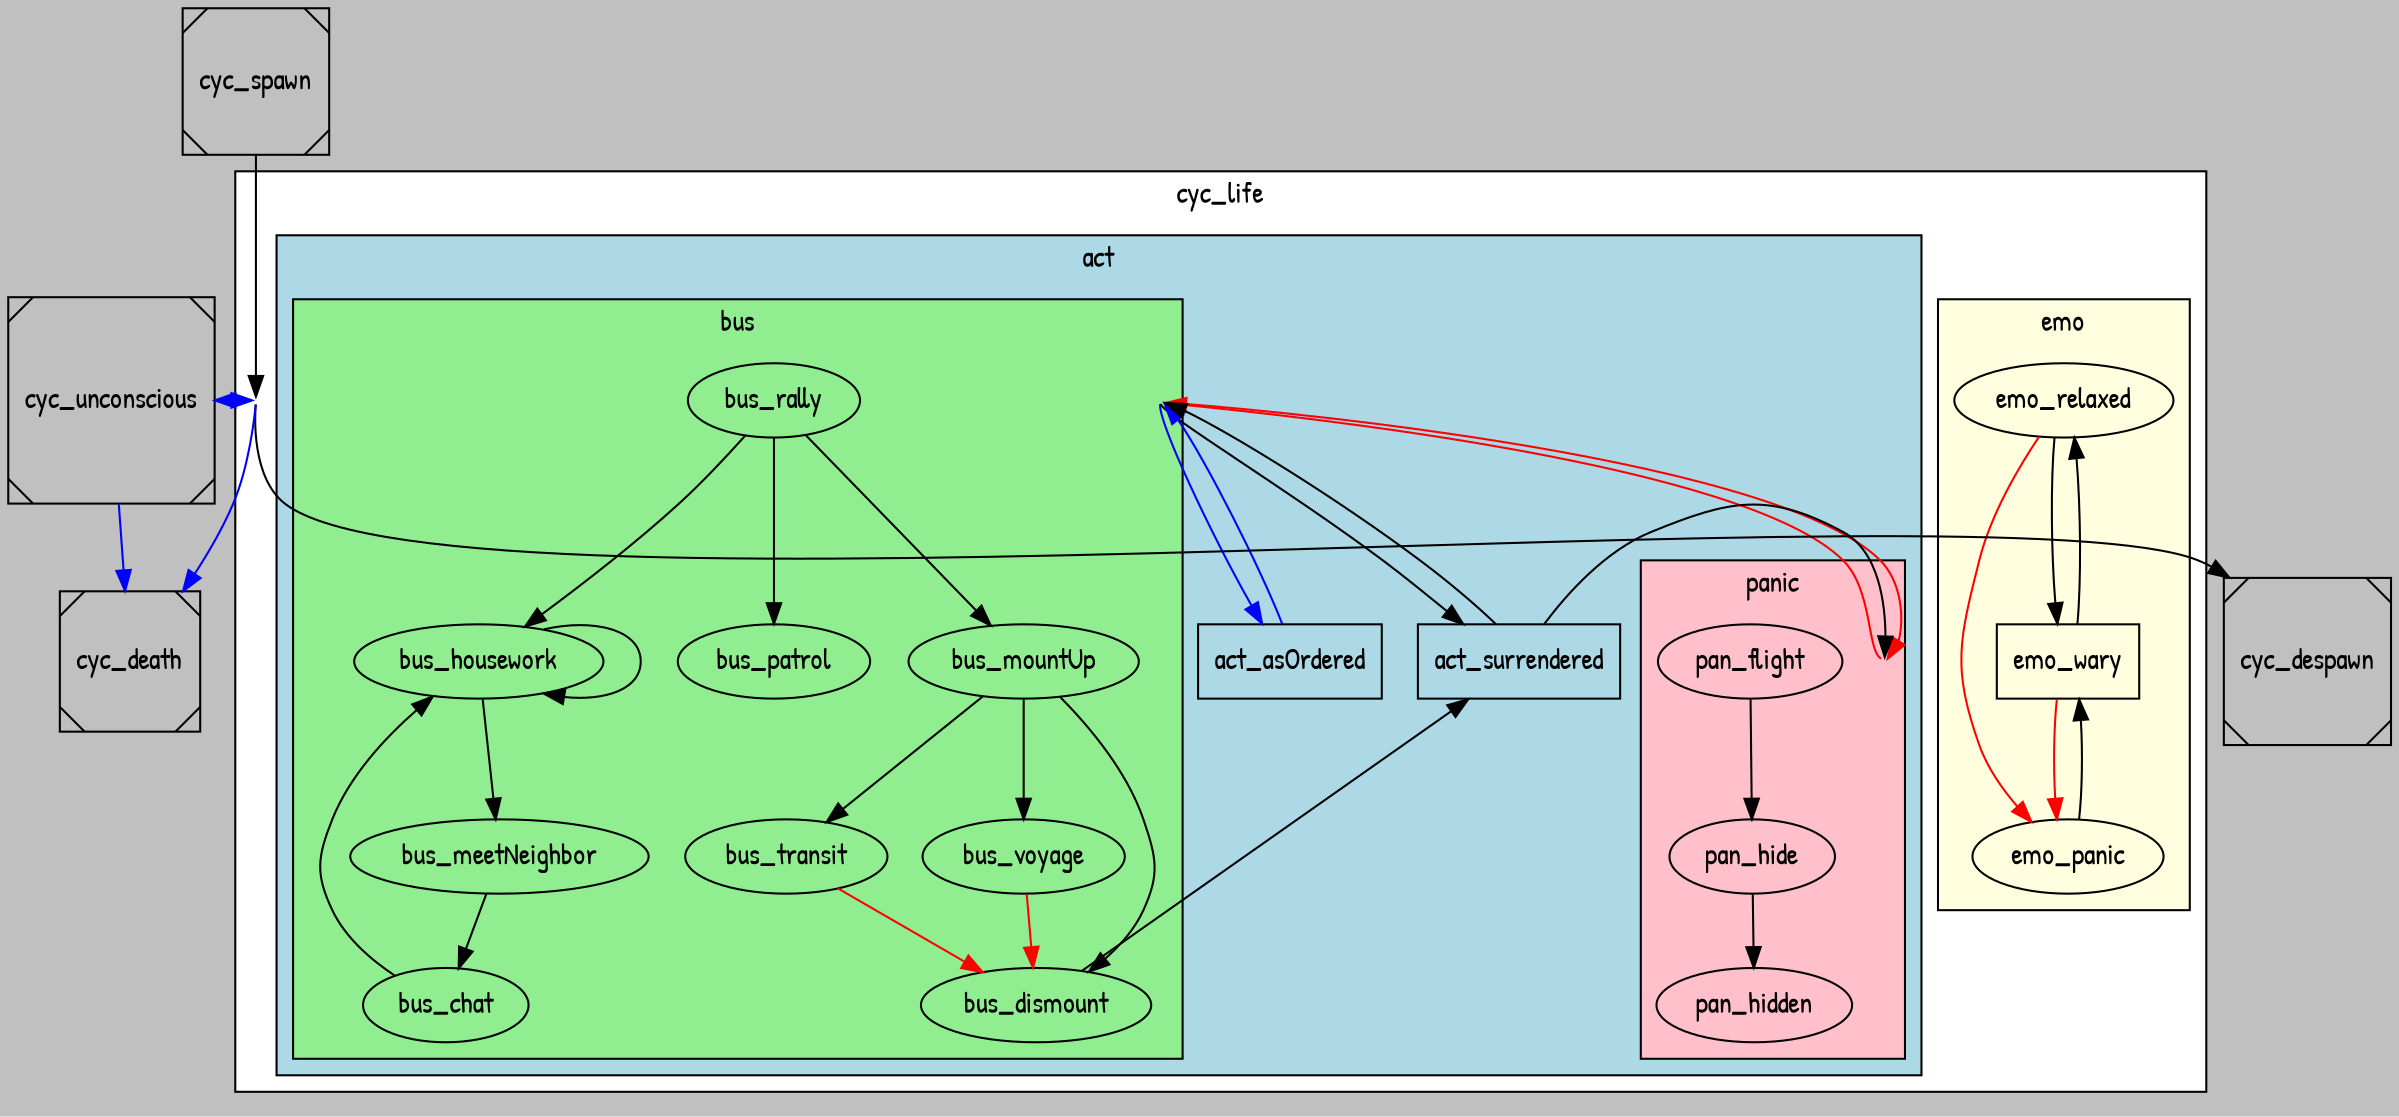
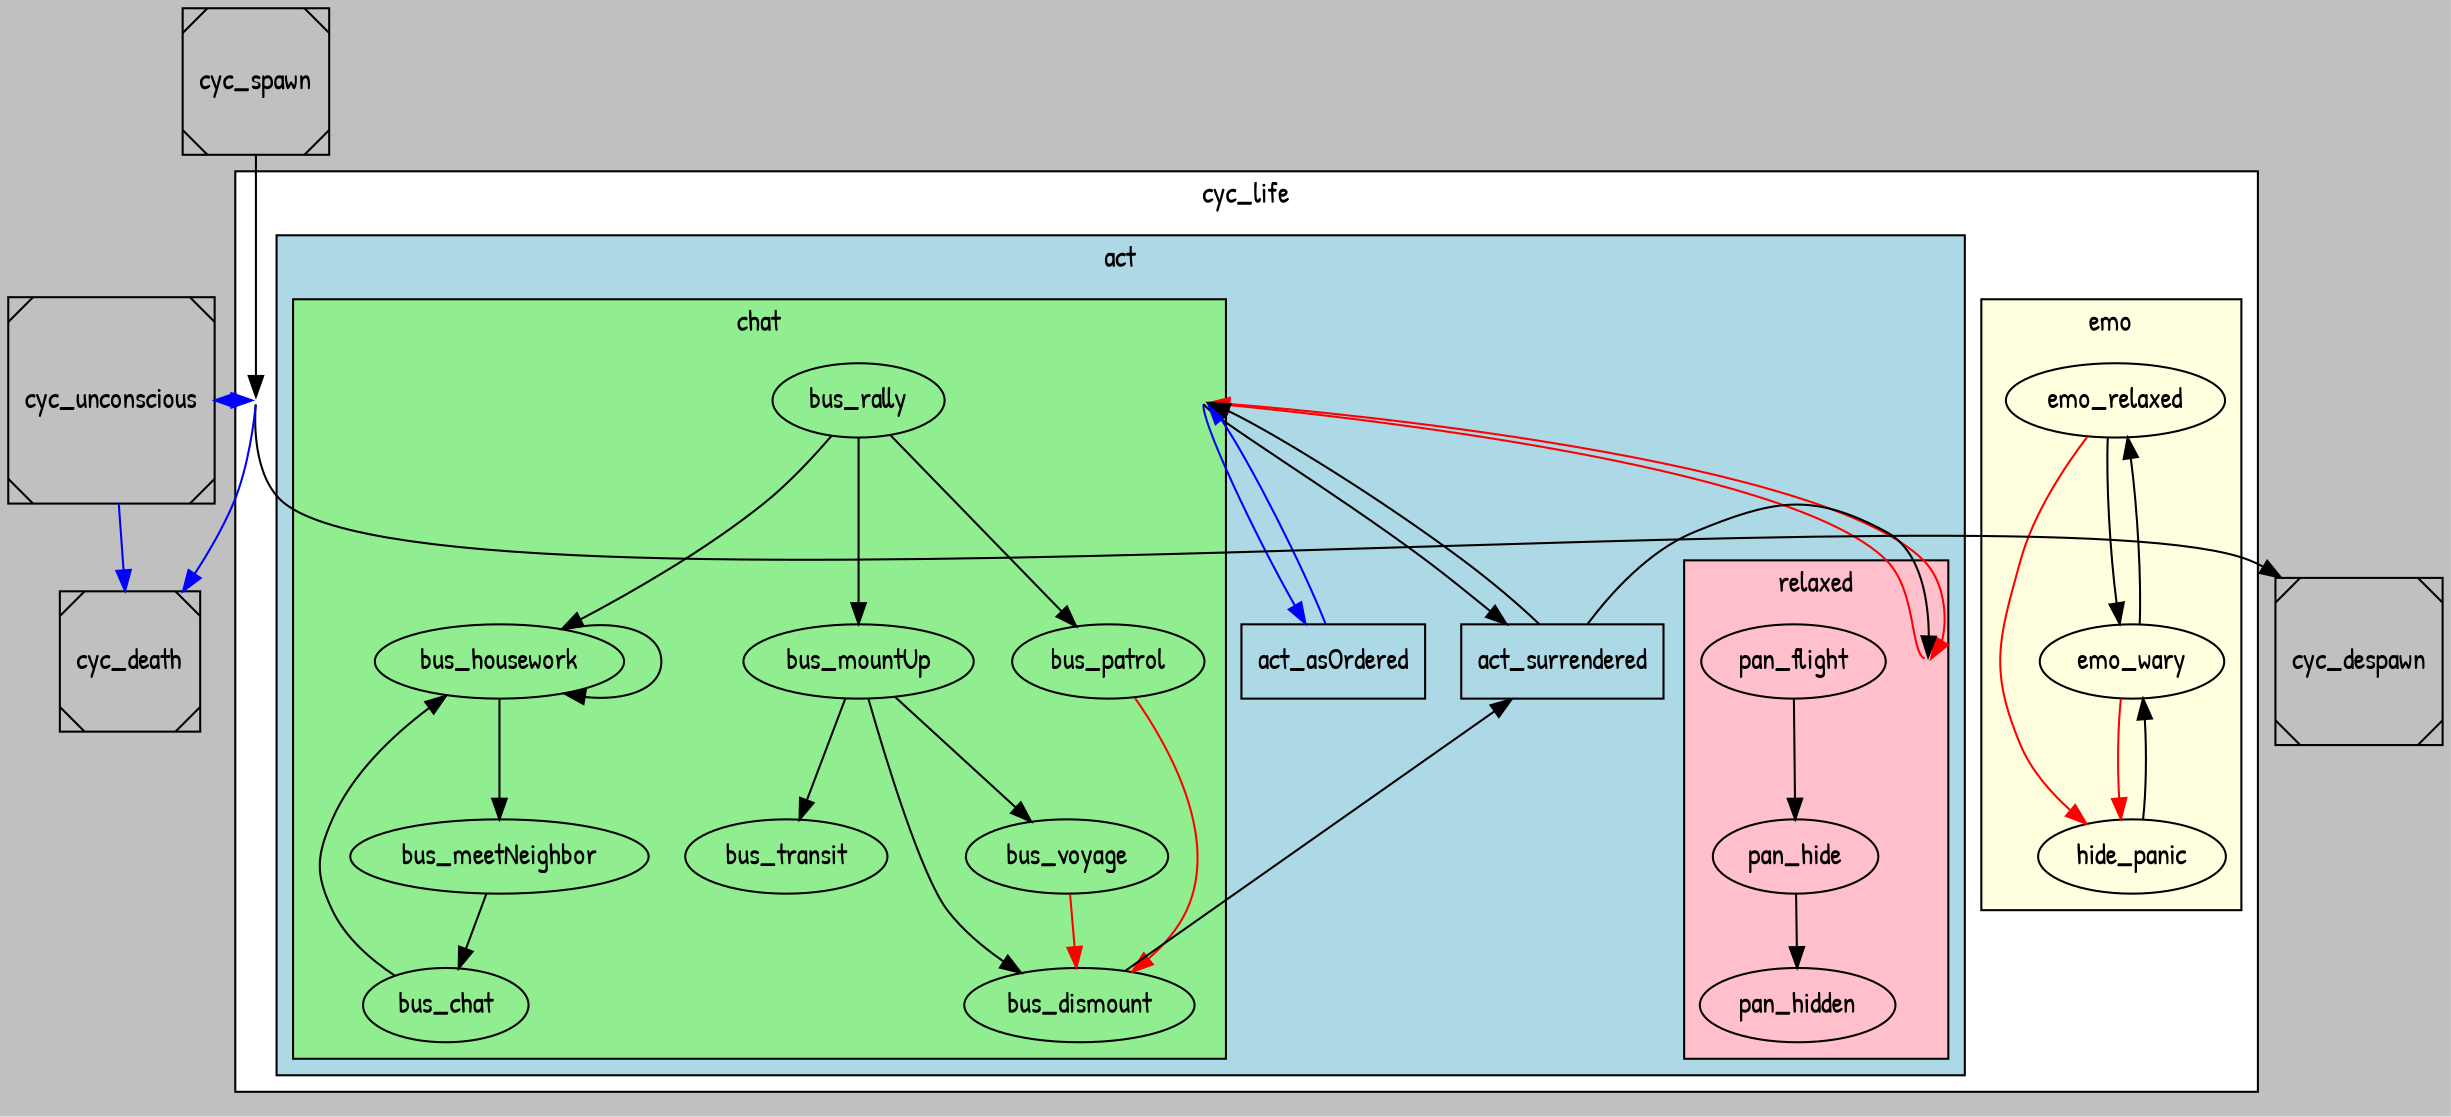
cluster "bus": label "bus" -> "chat"
cluster "panic": label "panic" -> "relaxed"
node "emo_wary": shape box -> ellipse
node "emo_panic": label "emo_panic" -> "hide_panic"
edge "bus_transit" -> "bus_dismount": now "bus_patrol" -> "bus_dismount"
